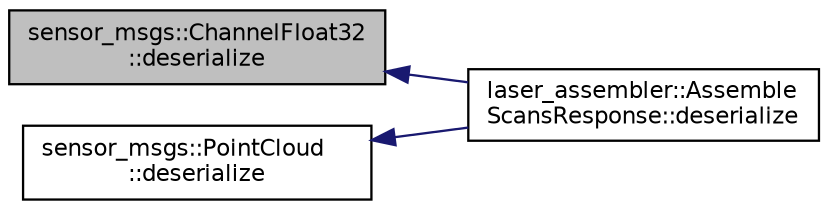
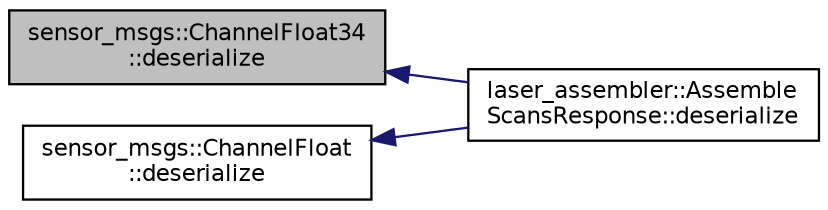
node "sensor_msgs::ChannelFloat32 ::deserialize": label "sensor_msgs::ChannelFloat32 ::deserialize" -> "sensor_msgs::ChannelFloat34 ::deserialize"
node "sensor_msgs::PointCloud ::deserialize": label "sensor_msgs::PointCloud ::deserialize" -> "sensor_msgs::ChannelFloat ::deserialize"
